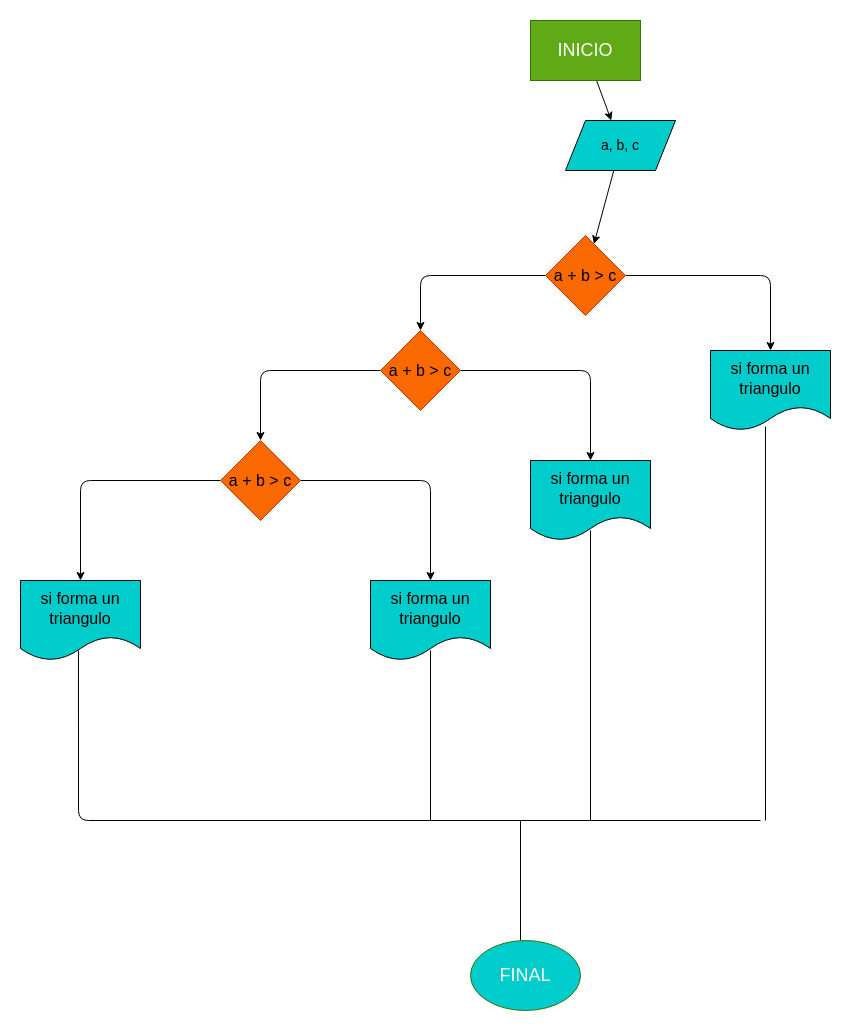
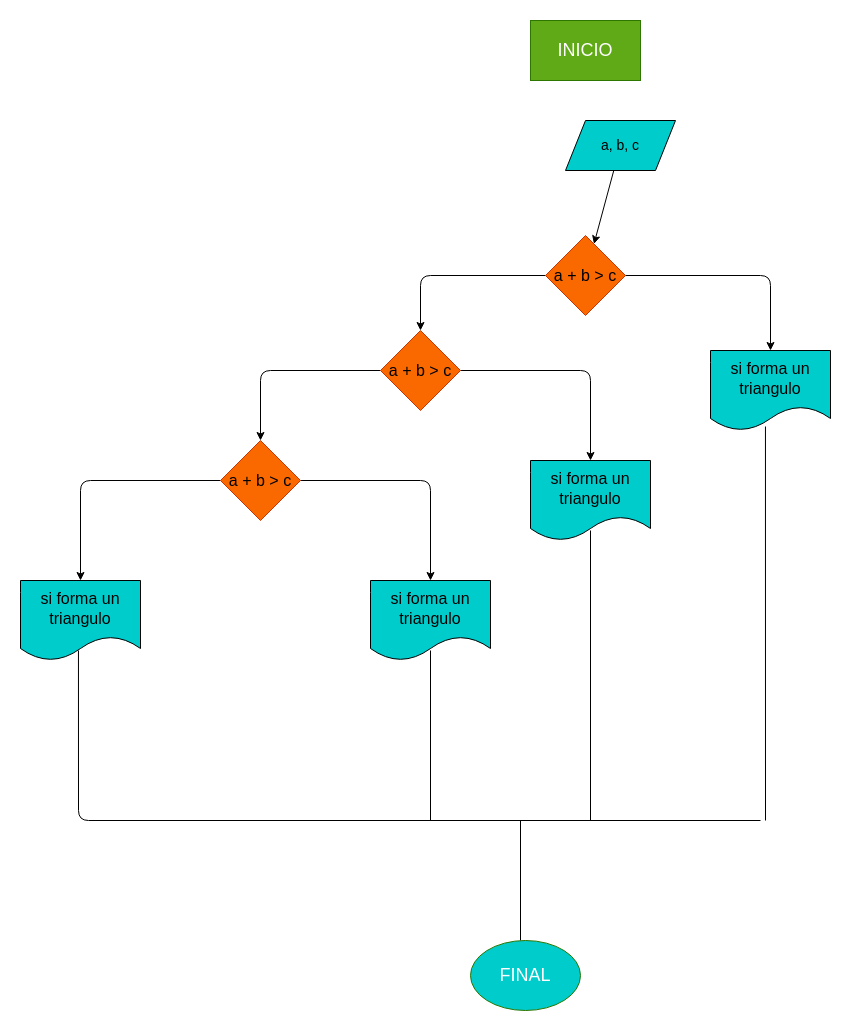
edge "INICIO" -> "a, b, c": removed
